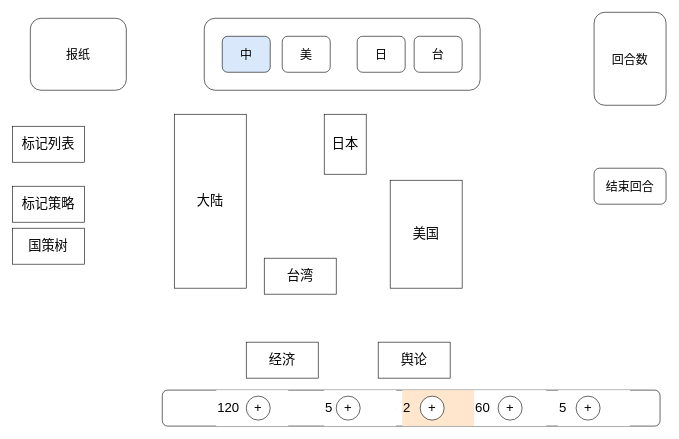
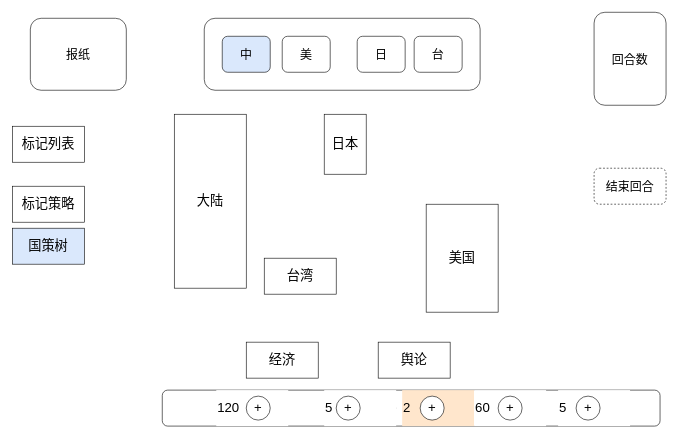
node "结束回合": style solid -> dashed
node "美国": moved (426, 234) -> (462, 258)
node "国策树": fillcolor #ffffff -> #dae8fc
